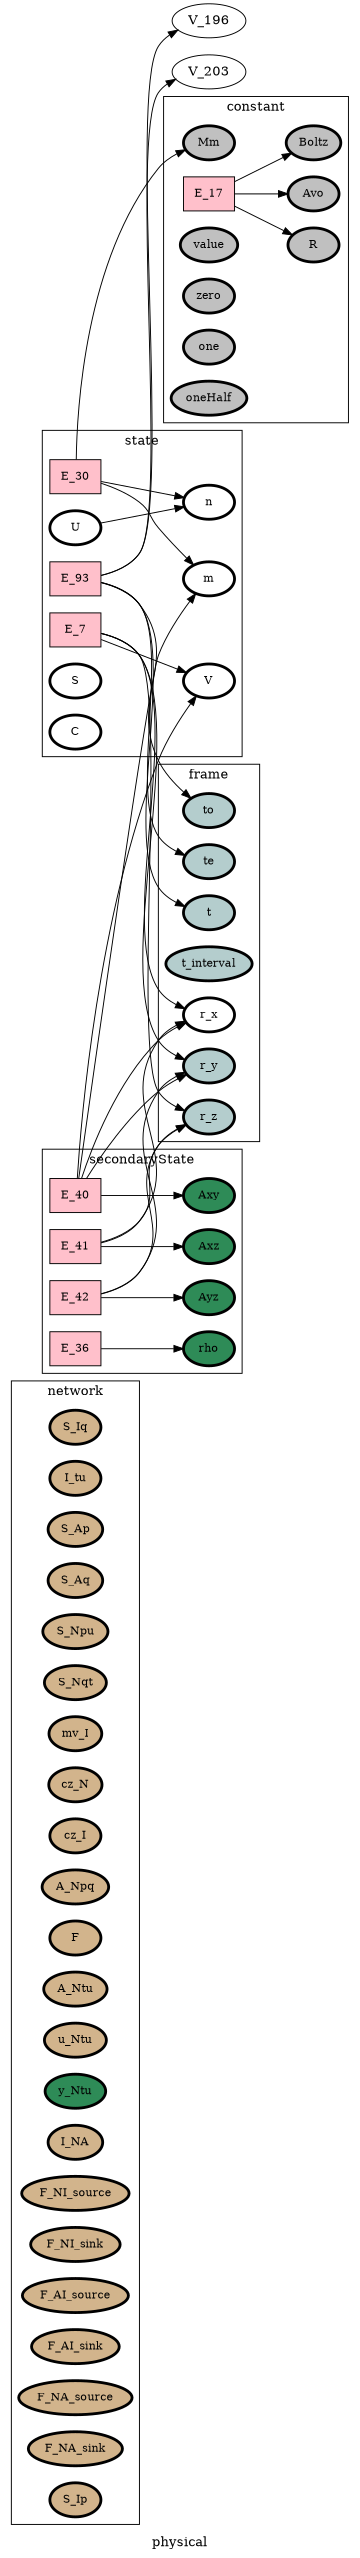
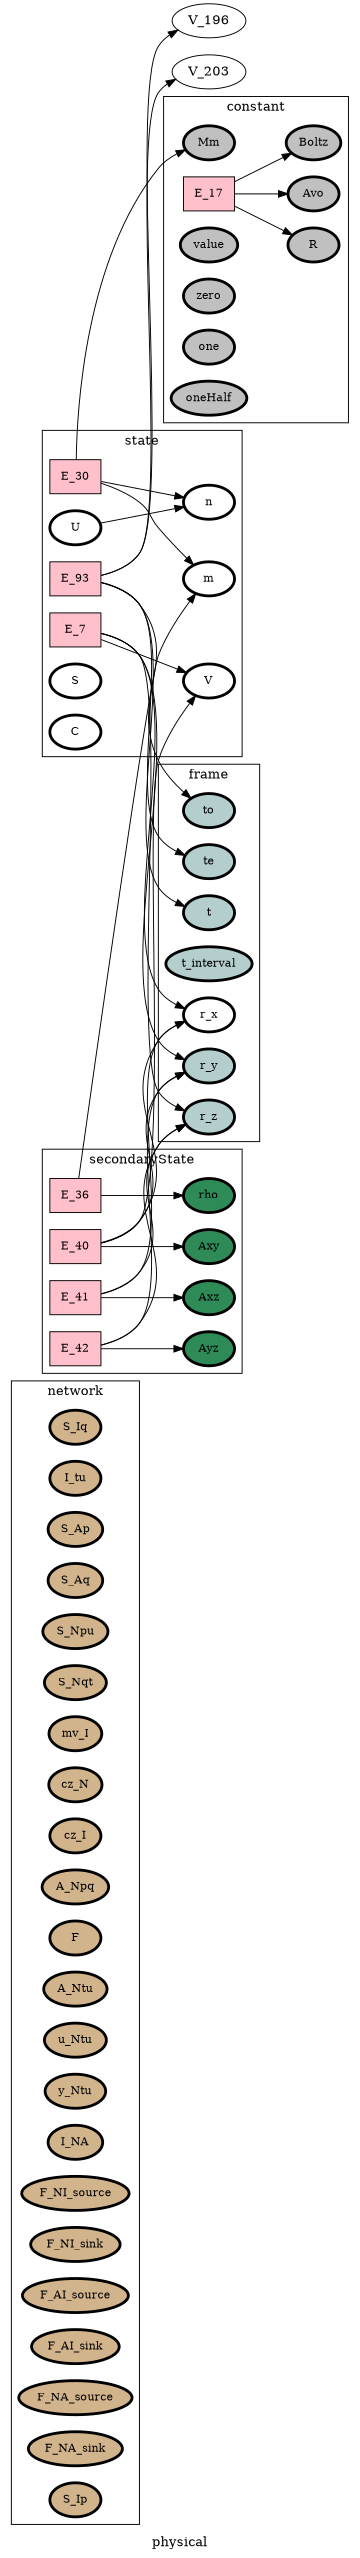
edge "E_40" -> "m": now "E_36" -> "m"
node "y_Ntu": fillcolor seagreen4 -> tan
